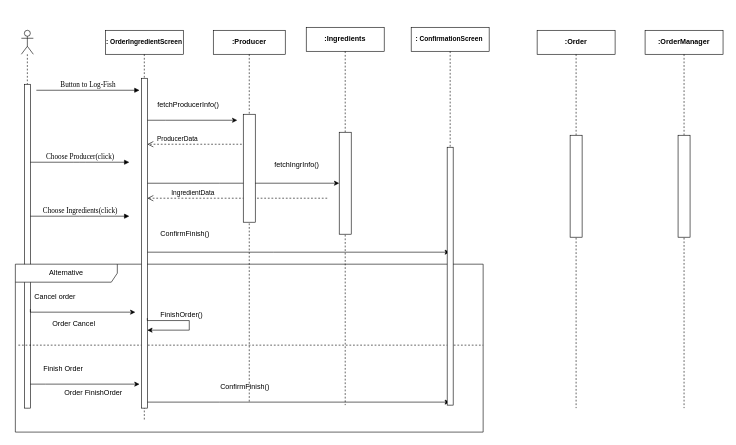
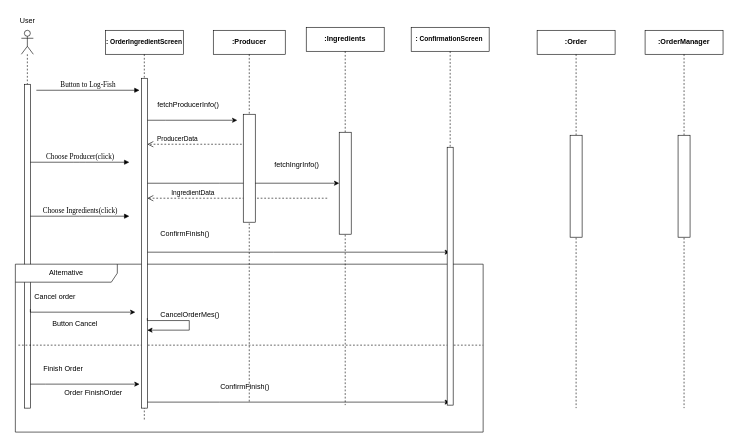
node "User": added
node "FinishOrder()": label "FinishOrder()" -> "CancelOrderMes()"
node "Order Cancel": label "Order Cancel" -> "Button Cancel"
